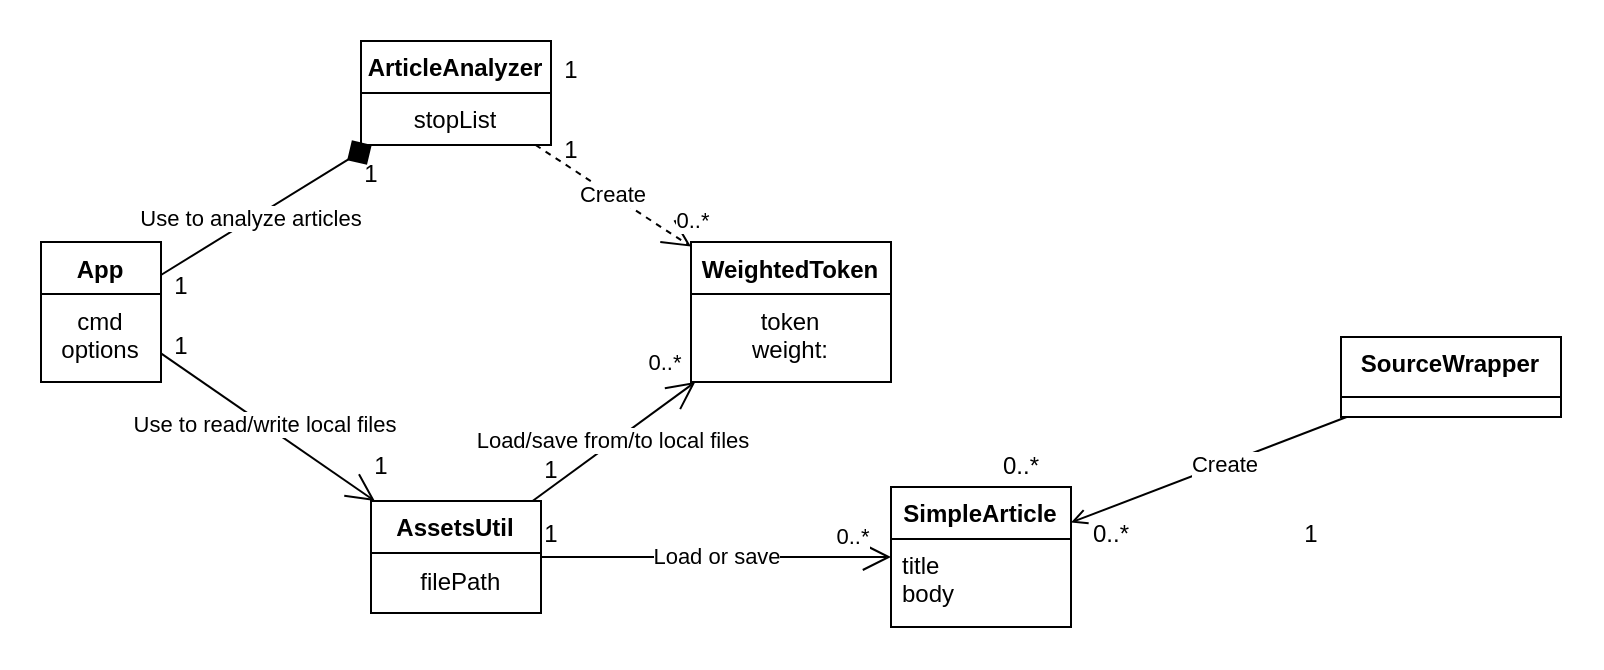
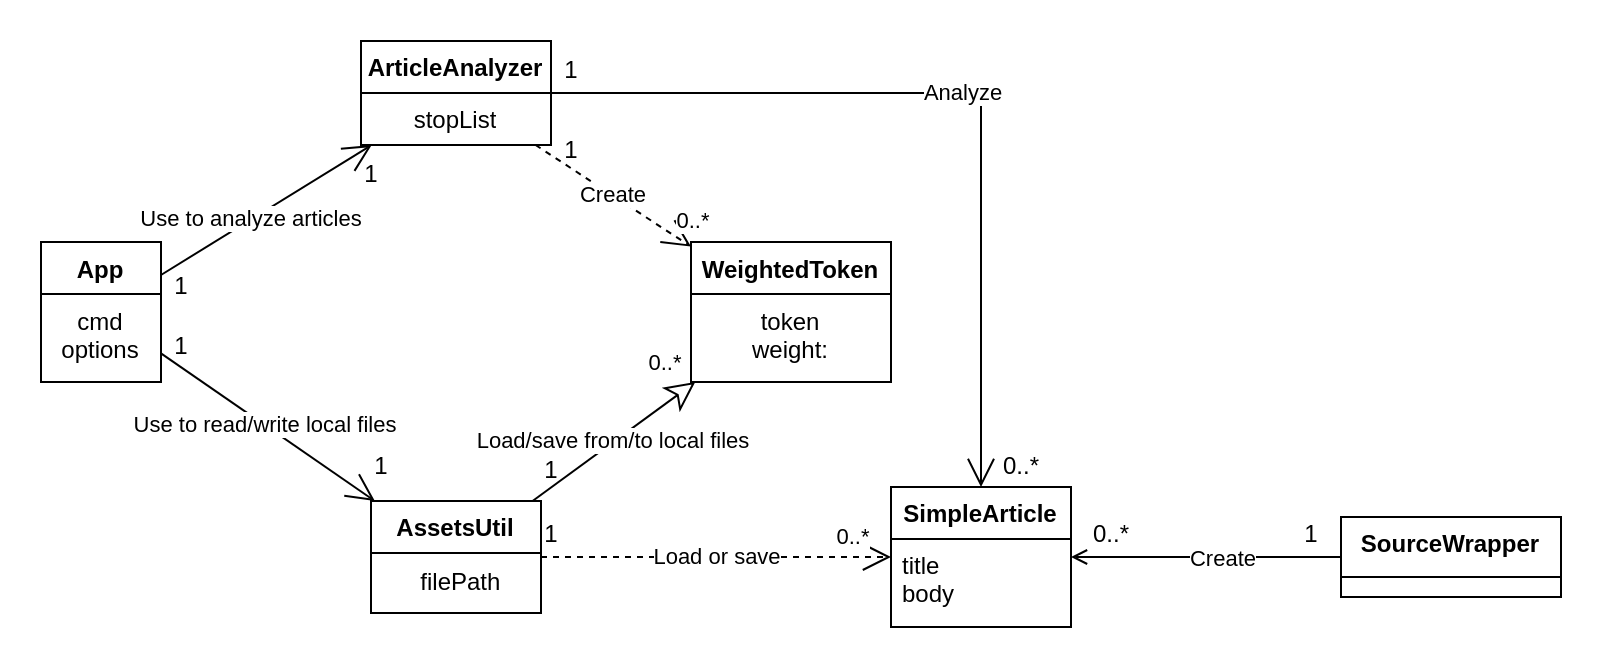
edge "ArticleAnalyzer" -> "SimpleArticle": added, label "Analyze"
edge "App" -> "ArticleAnalyzer": arrowhead diamond -> open
node "SourceWrapper": moved (1451, 377) -> (1451, 557)
edge "AssetsUtil" -> "WeightedToken": arrowhead open -> classic
edge "AssetsUtil" -> "SimpleArticle": style solid -> dashed
